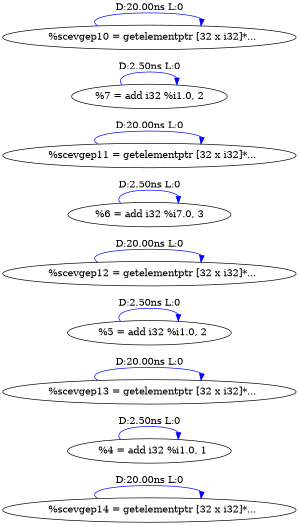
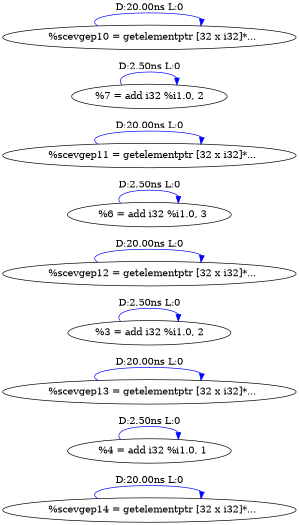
node "%6 = add i32 %i7.0, 3": label "%6 = add i32 %i7.0, 3" -> "%6 = add i32 %i1.0, 3"
node "%5 = add i32 %i1.0, 2": label "%5 = add i32 %i1.0, 2" -> "%3 = add i32 %i1.0, 2"
